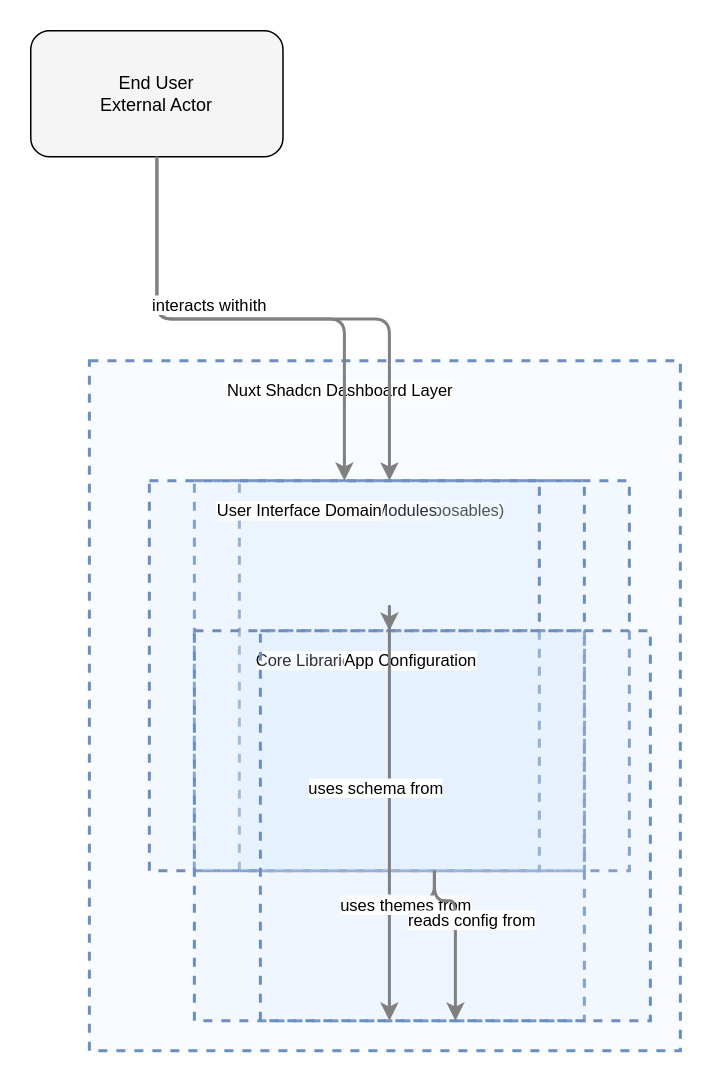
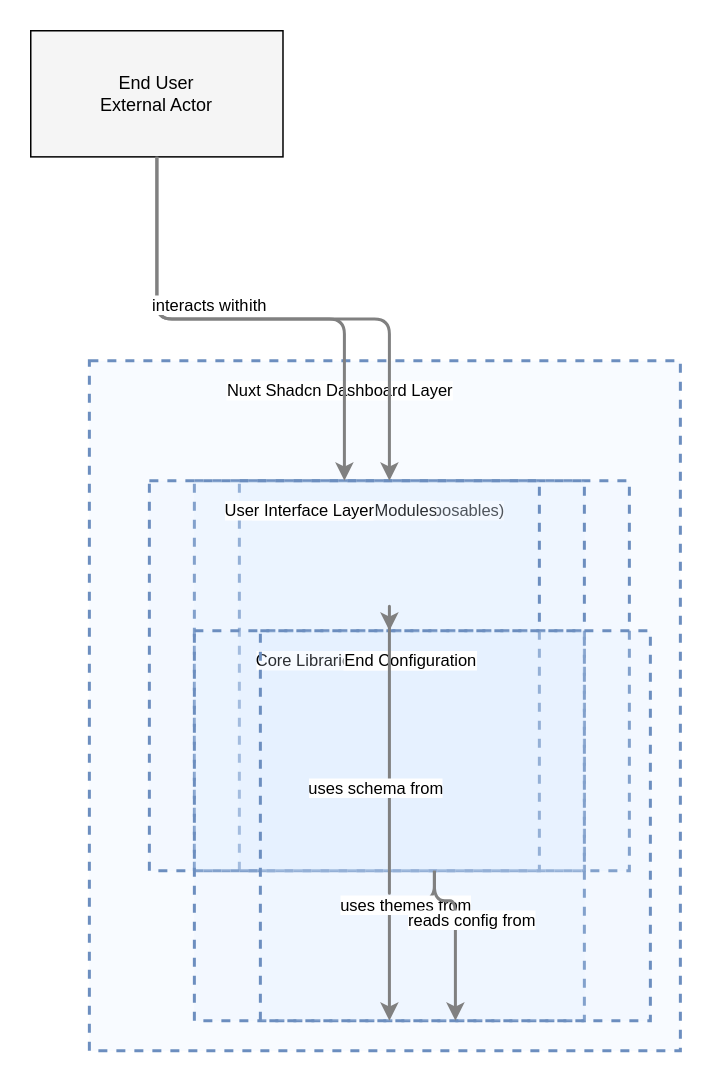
node "End User External Actor": shape rounded rectangle -> rectangle
node "User Interface Domain": label "User Interface Domain" -> "User Interface Layer"
node "App Configuration": label "App Configuration" -> "End Configuration"
